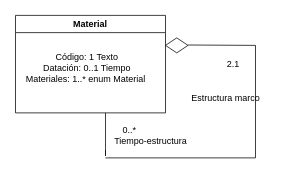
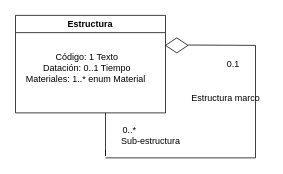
node "Material": label "Material" -> "Estructura"
node "2.1": label "2.1" -> "0.1"
node "0..* Tiempo-estructura": label "0..* Tiempo-estructura" -> "0..* Sub-estructura"
